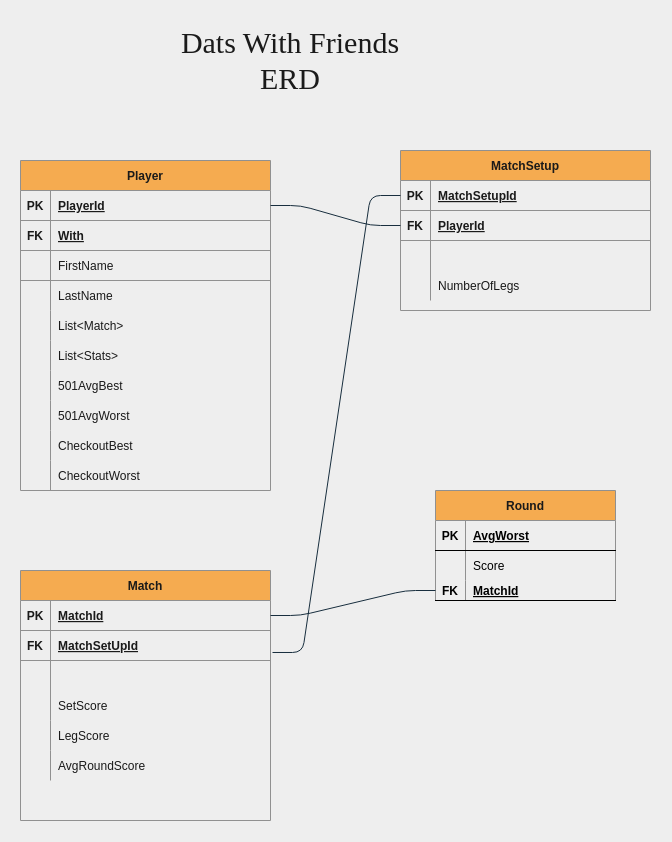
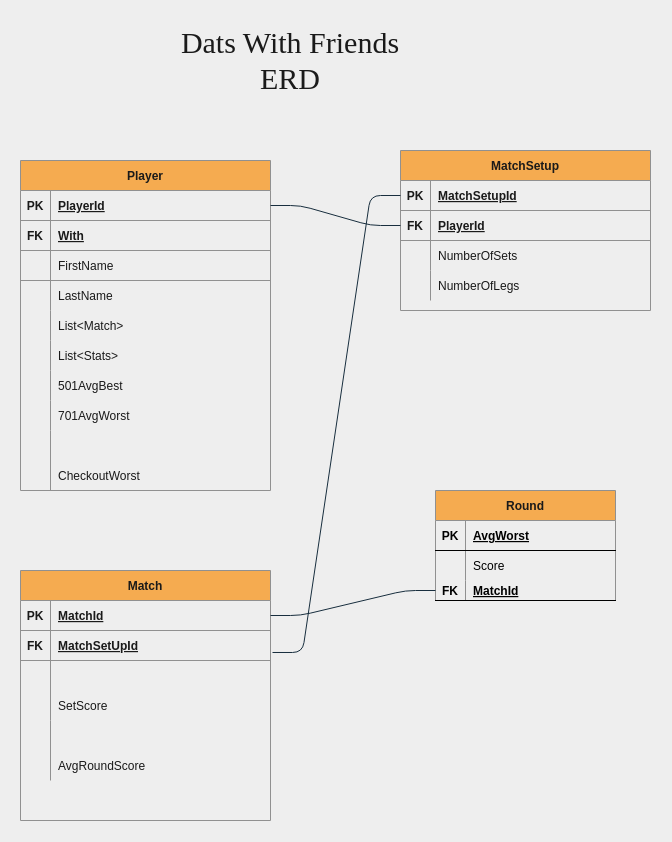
node "NumberOfSets": added
node "501AvgWorst": label "501AvgWorst" -> "701AvgWorst"
node "CheckoutBest": removed
node "LegScore": removed
